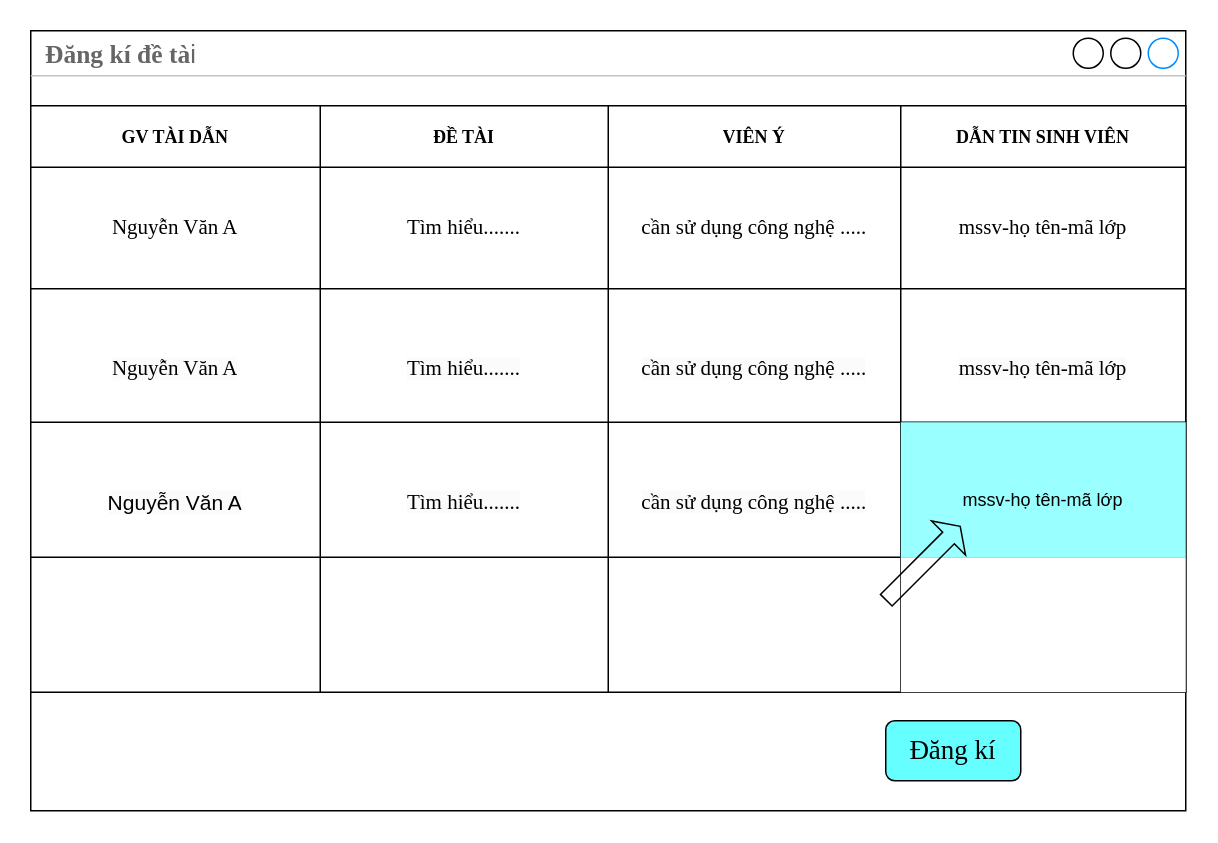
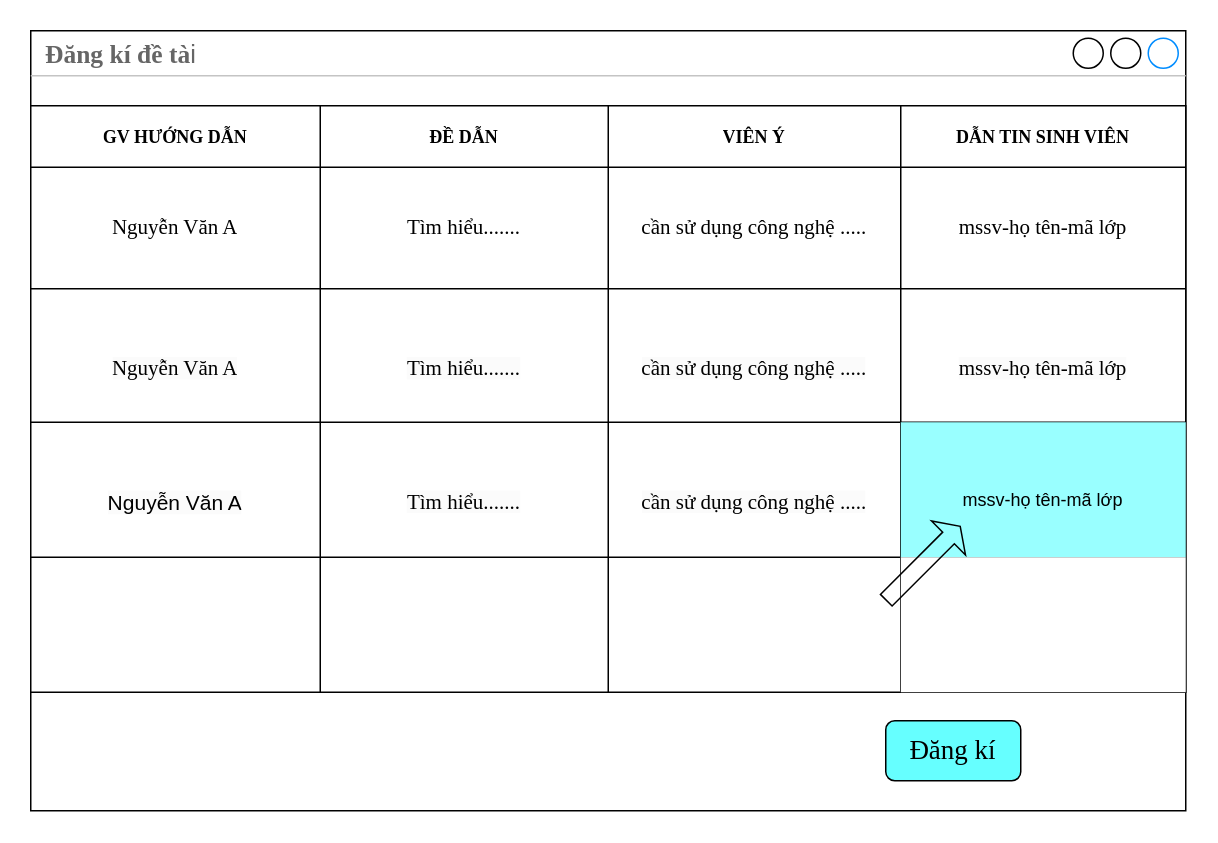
node "GV TÀI DẪN": label "GV TÀI DẪN" -> "GV HƯỚNG DẪN"
node "ĐỀ TÀI": label "ĐỀ TÀI" -> "ĐỀ DẪN"
